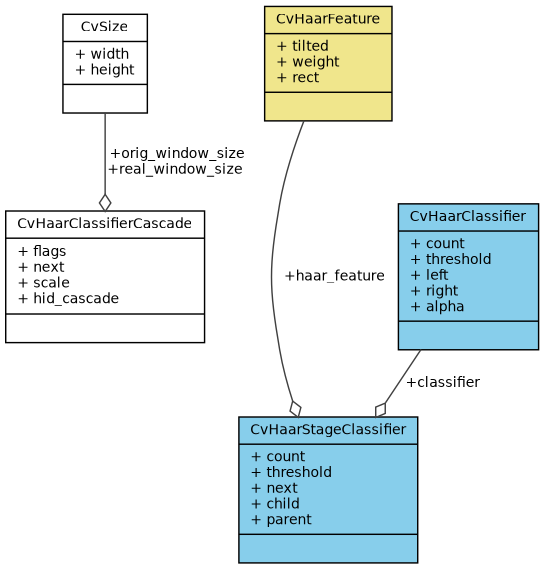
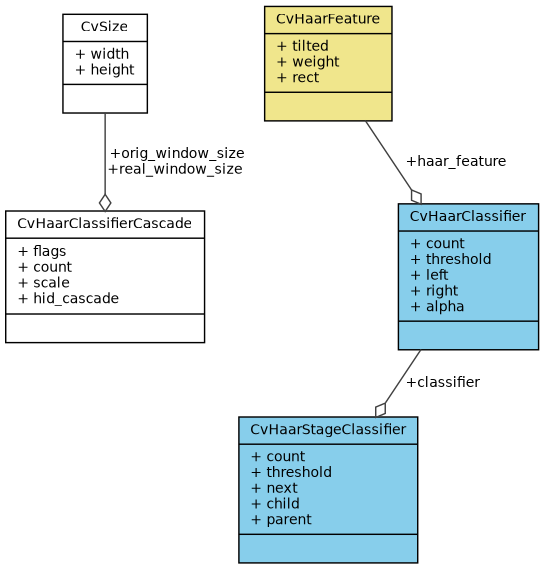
edge "CvHaarFeature" -> "CvHaarStageClassifier": now "CvHaarFeature" -> "CvHaarClassifier"
node "CvHaarClassifierCascade": text "+ next" -> "+ count"
